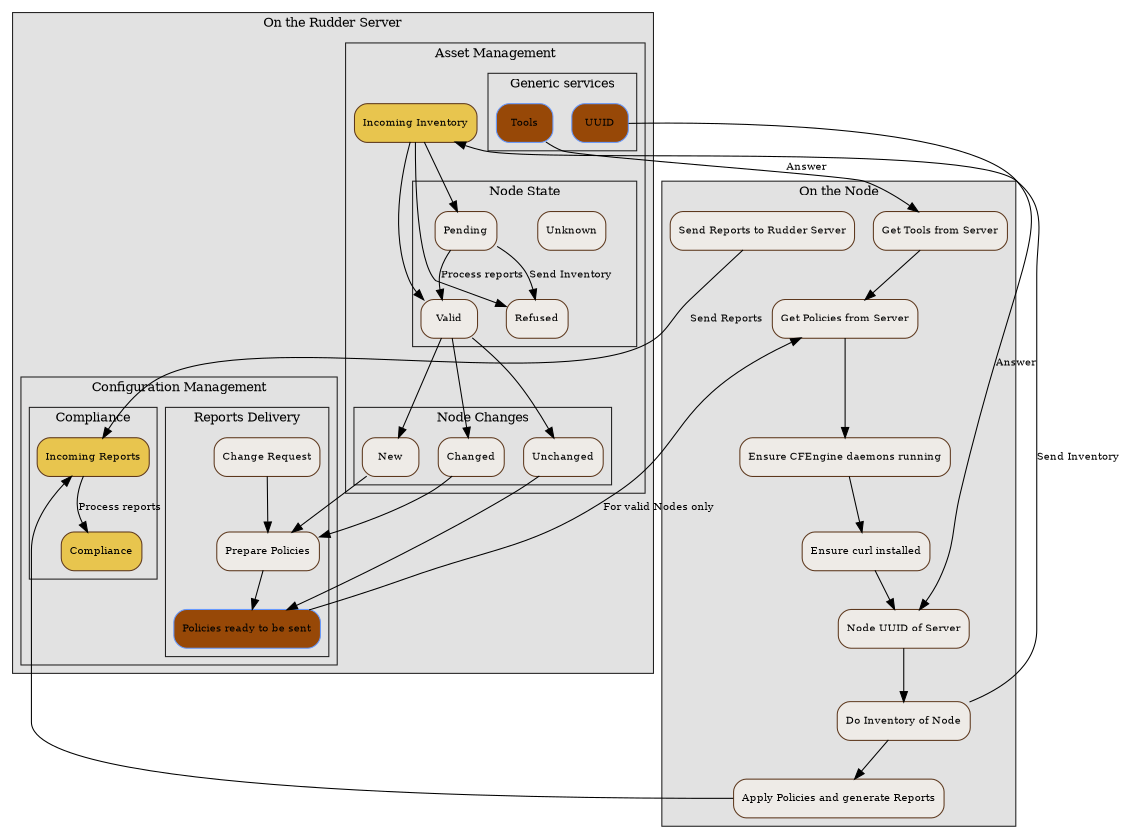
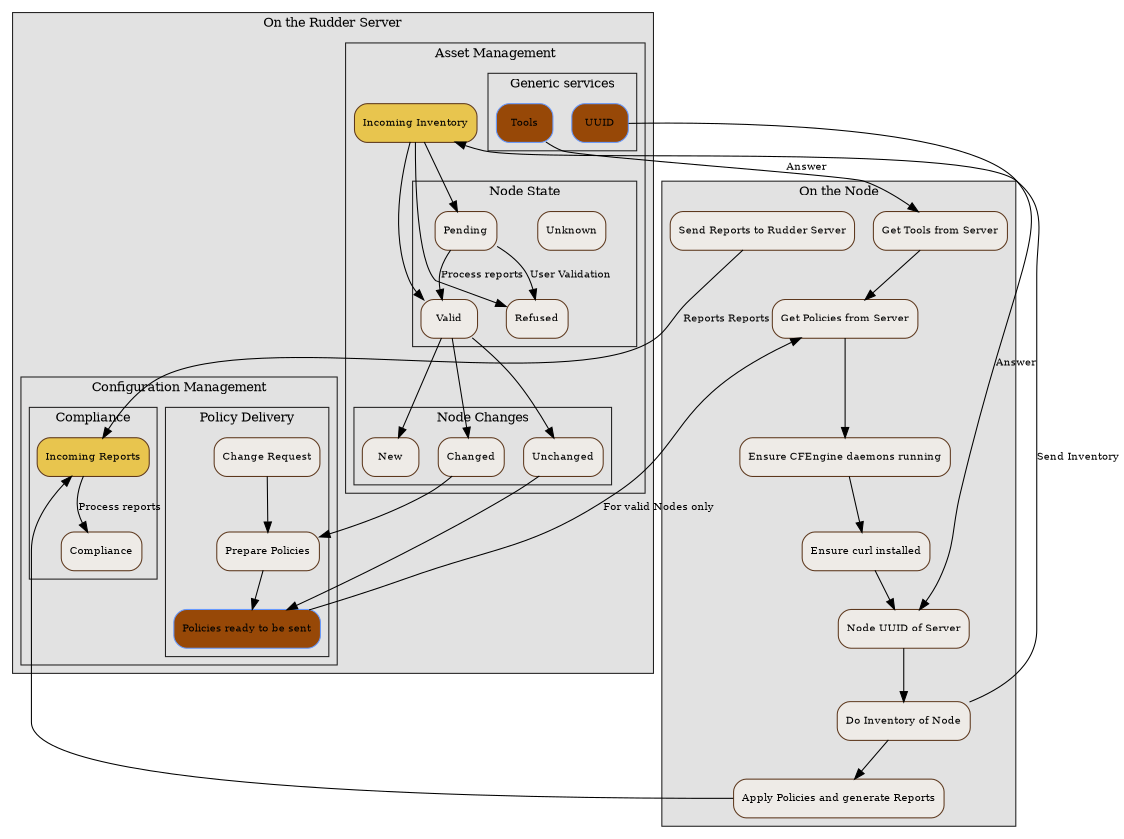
edge "Pending" -> "Refused": label "Send Inventory" -> "User Validation"
edge "Send Reports to Rudder Server" -> "Incoming Reports": label "Send Reports" -> "Reports Reports"
cluster "Reports Delivery": label "Reports Delivery" -> "Policy Delivery"
edge "New" -> "Prepare Policies": removed
node "Compliance": fillcolor #e8c54e -> #eeebe7
